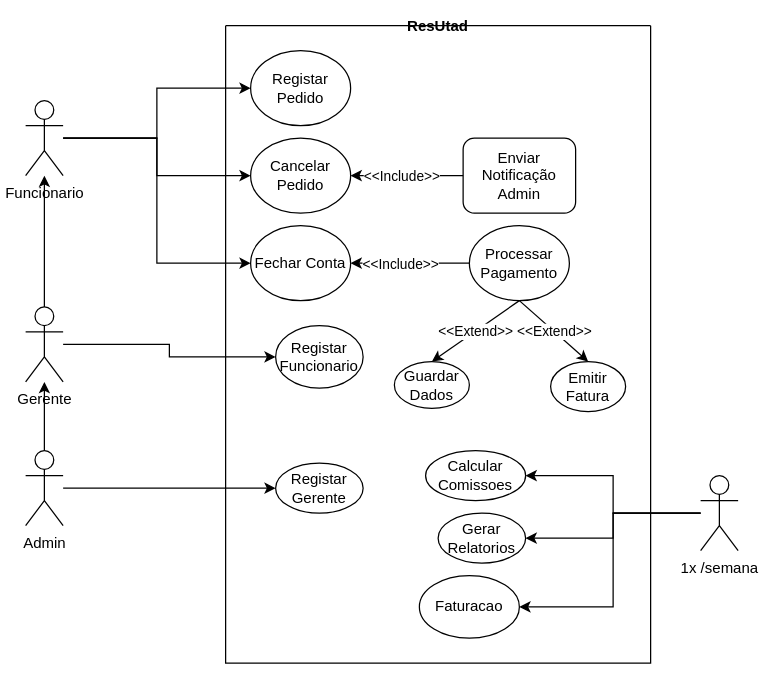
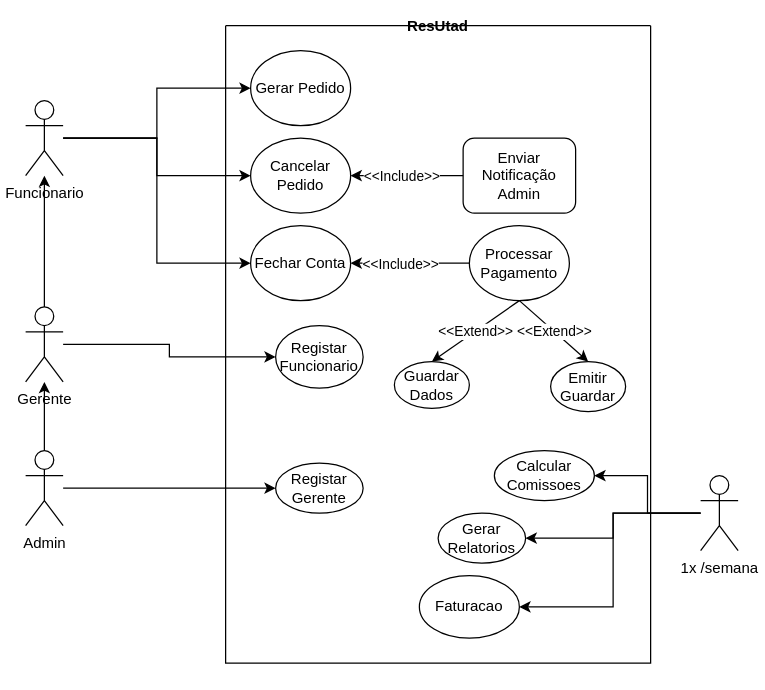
node "Registar Pedido": label "Registar Pedido" -> "Gerar Pedido"
node "Emitir Fatura": label "Emitir Fatura" -> "Emitir Guardar"
node "Calcular Comissoes": moved (476, 476) -> (544, 476)
